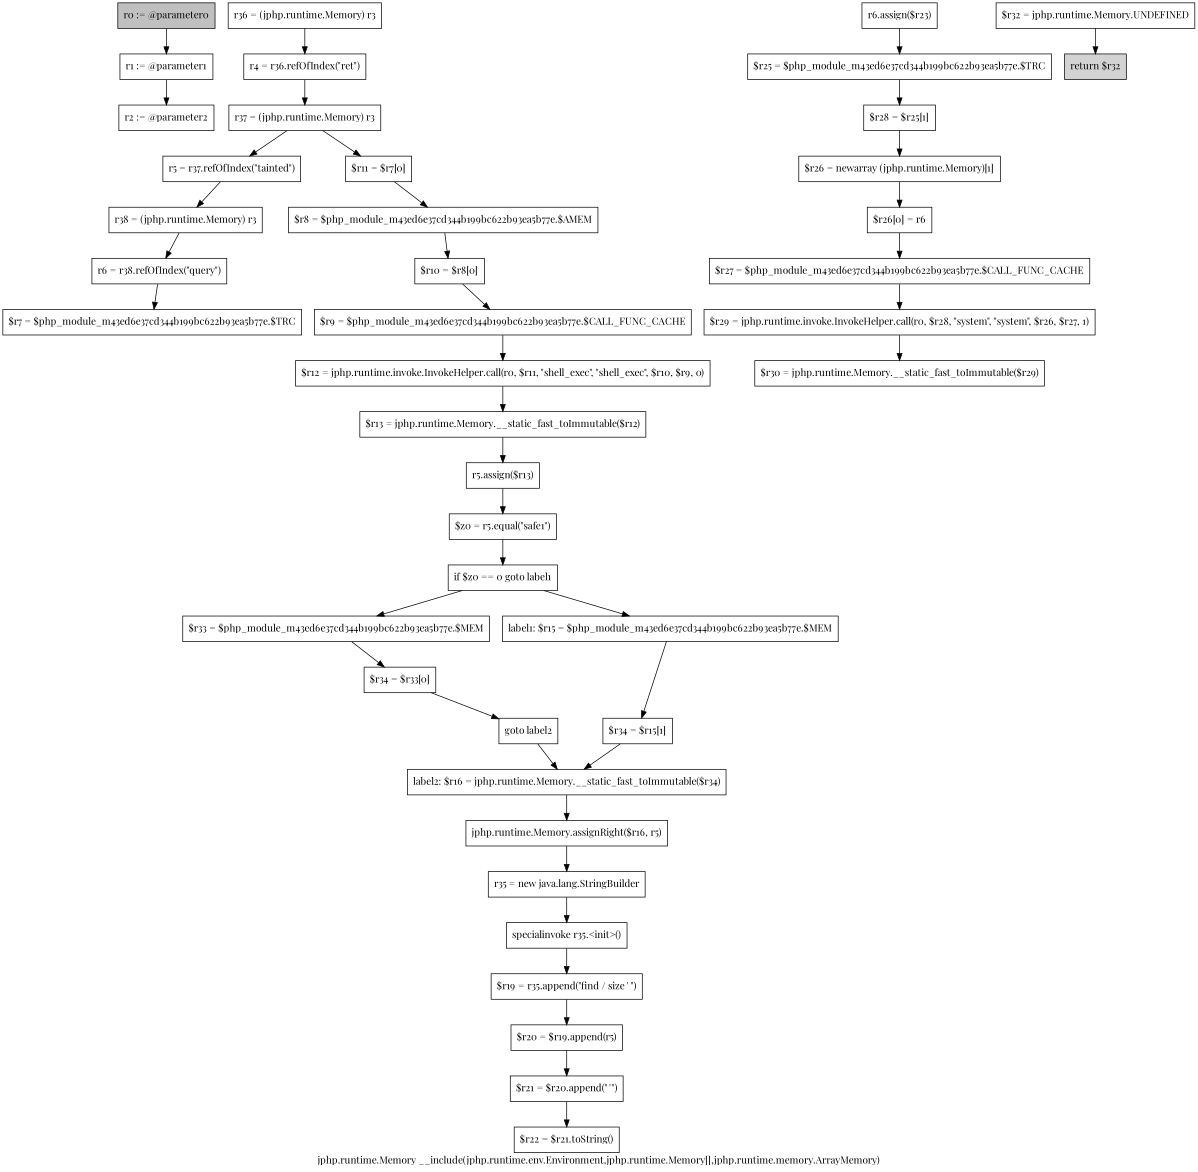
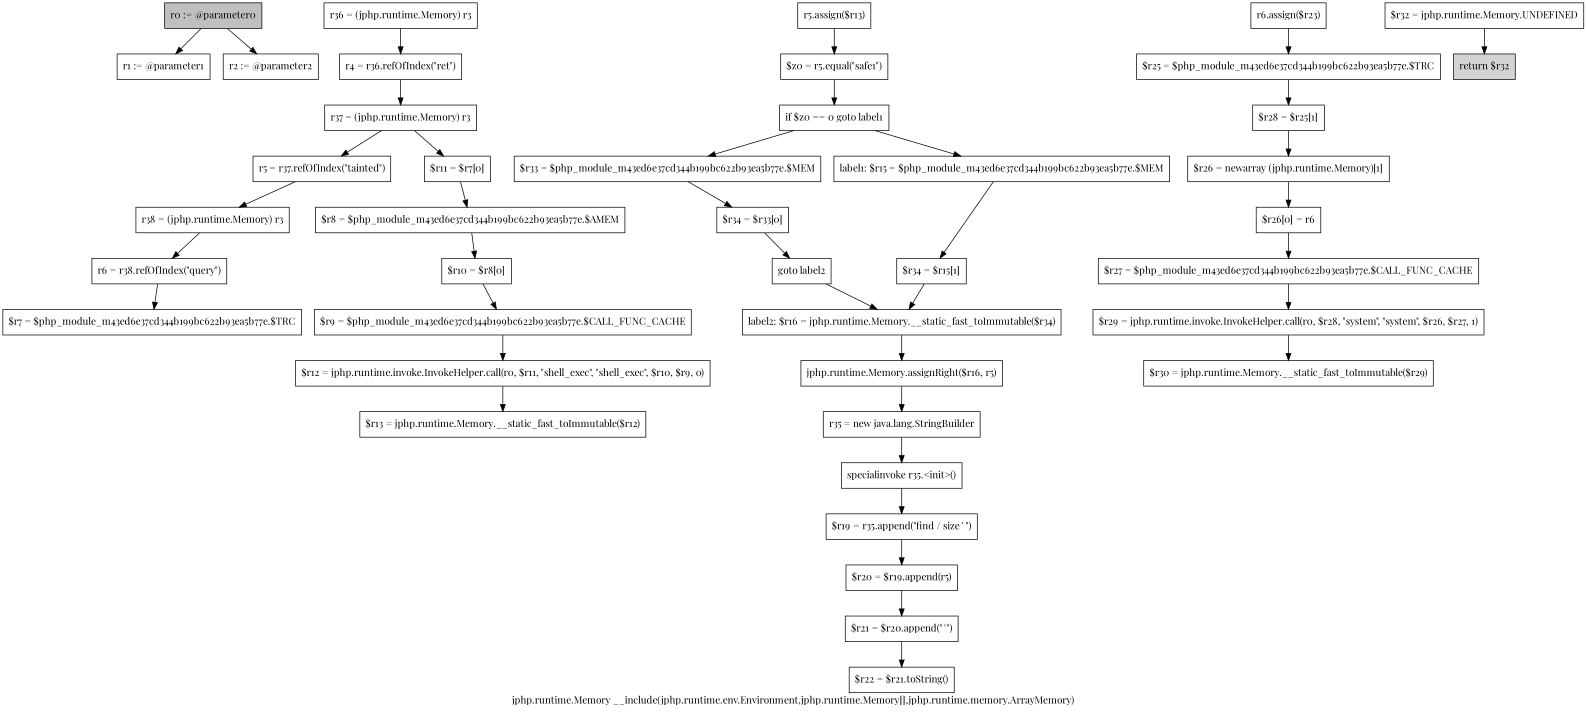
edge "r1 := @parameter1" -> "r2 := @parameter2": now "r0 := @parameter0" -> "r2 := @parameter2"
edge "$r13 = jphp.runtime.Memory.__static_fast_toImmutable($r12)" -> "r5.assign($r13)": removed
